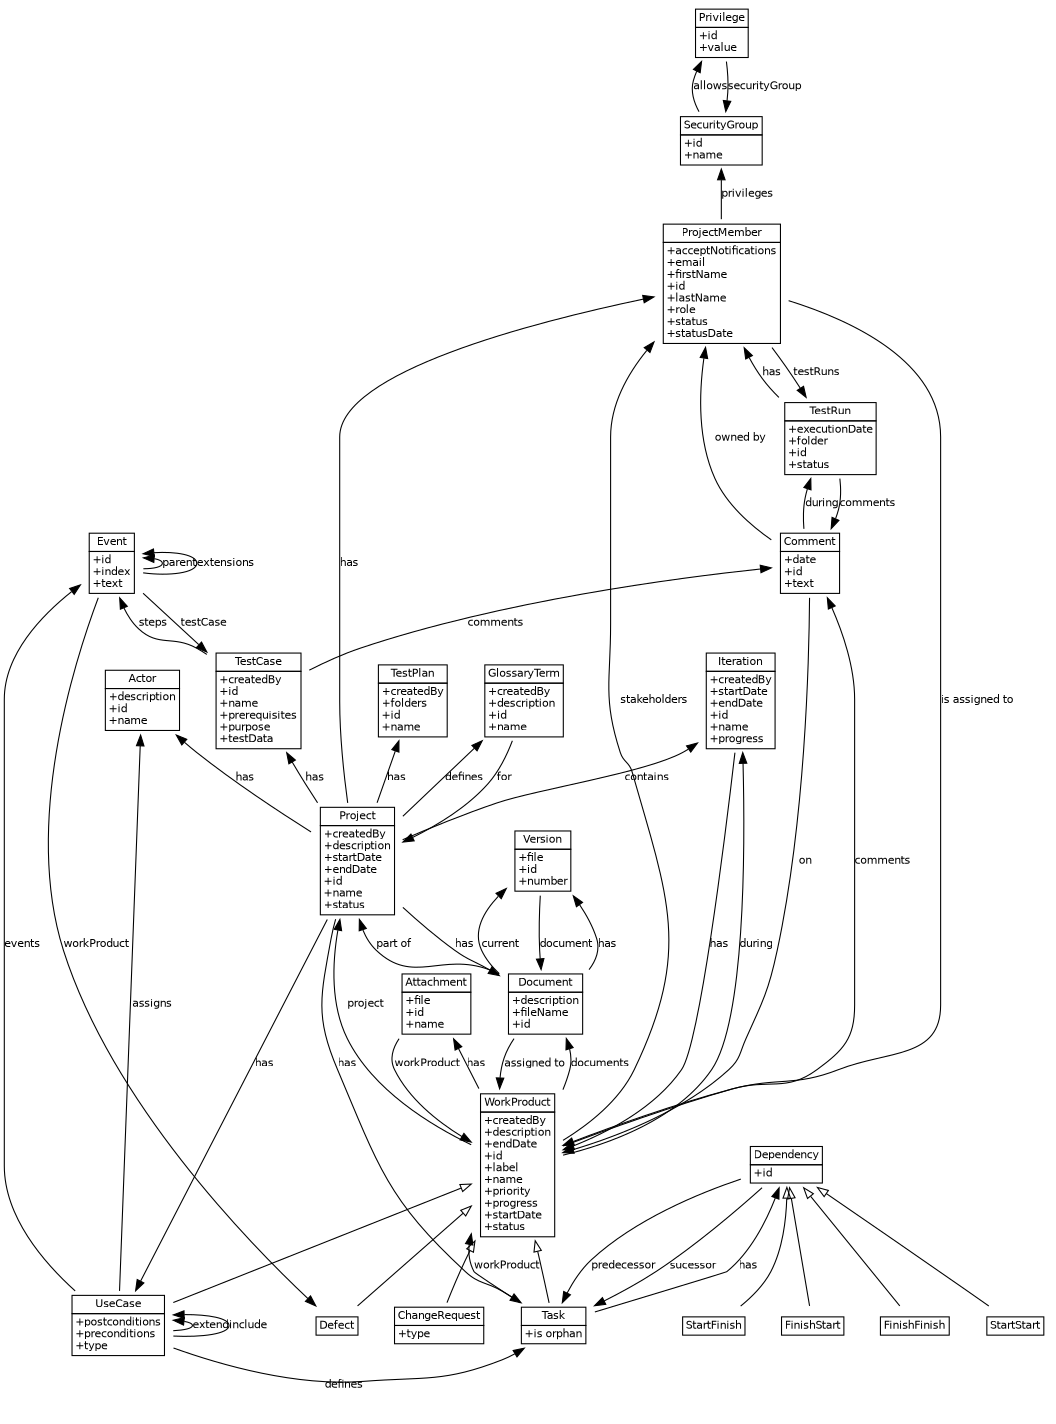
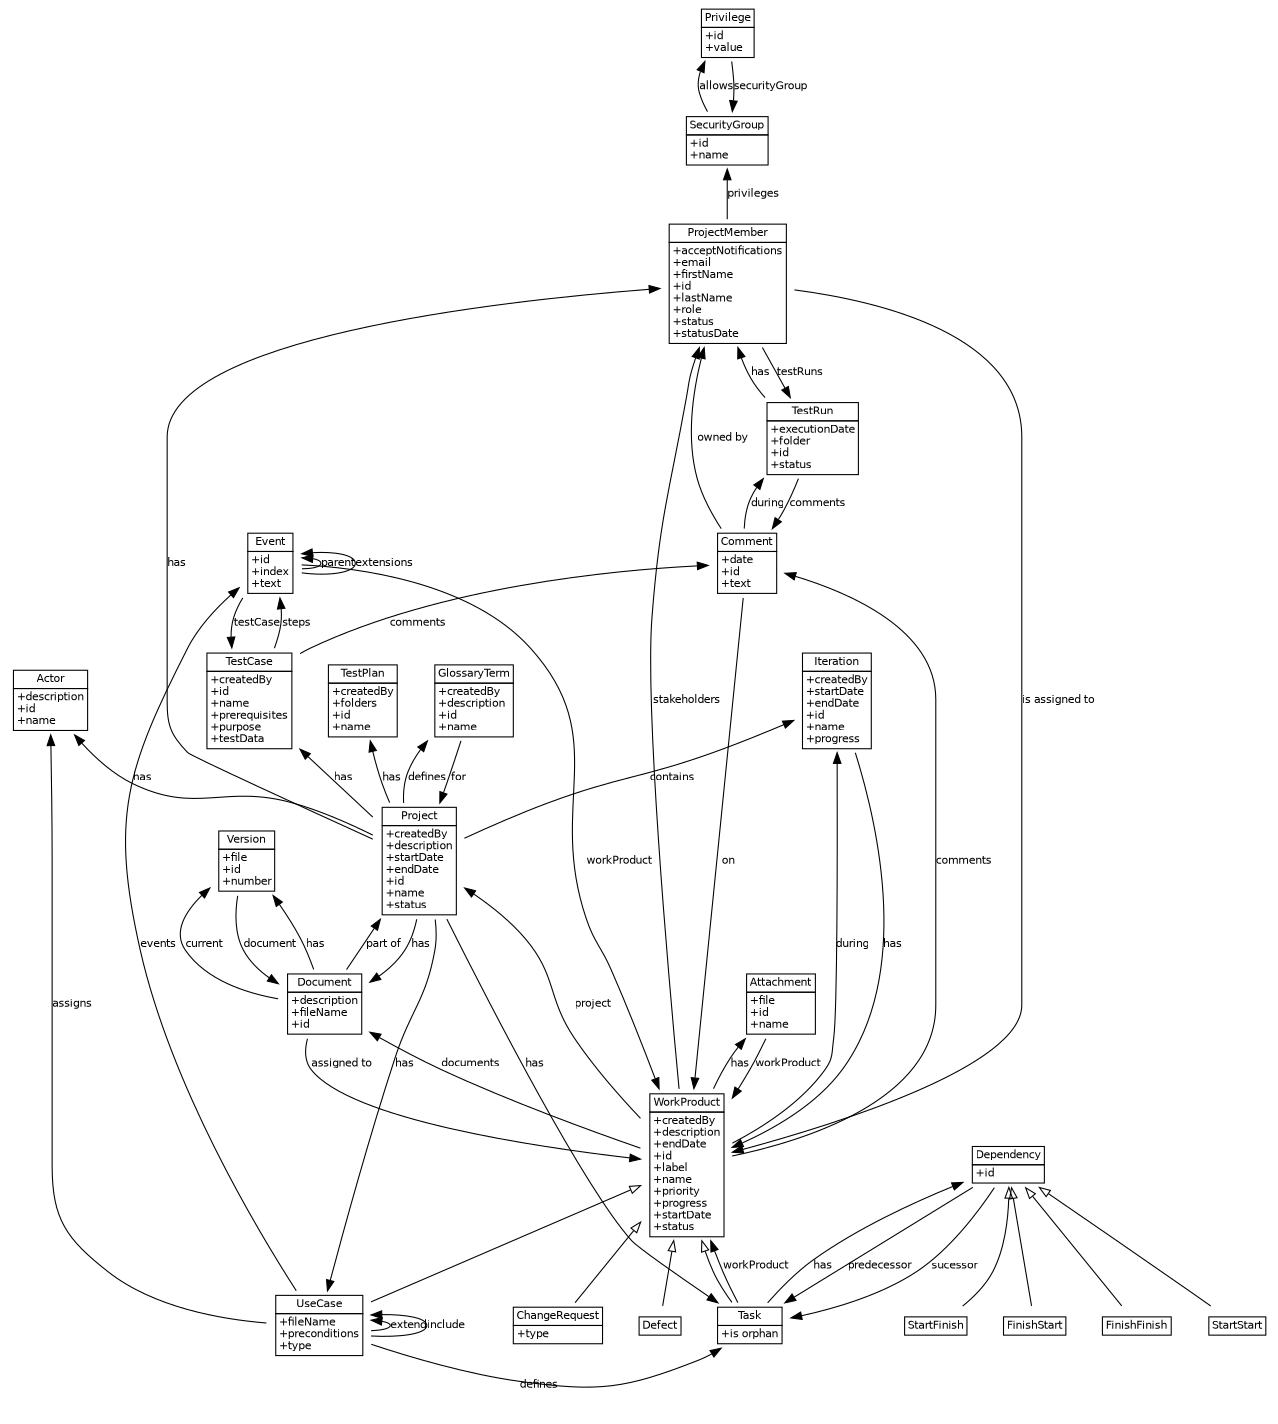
edge "Event" -> "Defect": now "Event" -> "WorkProduct"
node "UseCase": text "+postconditions" -> "+fileName"
